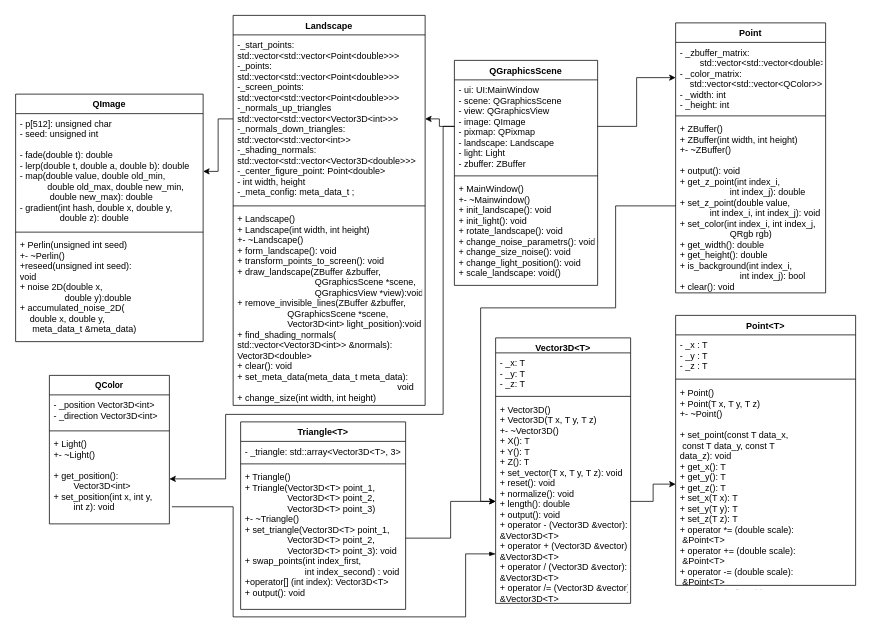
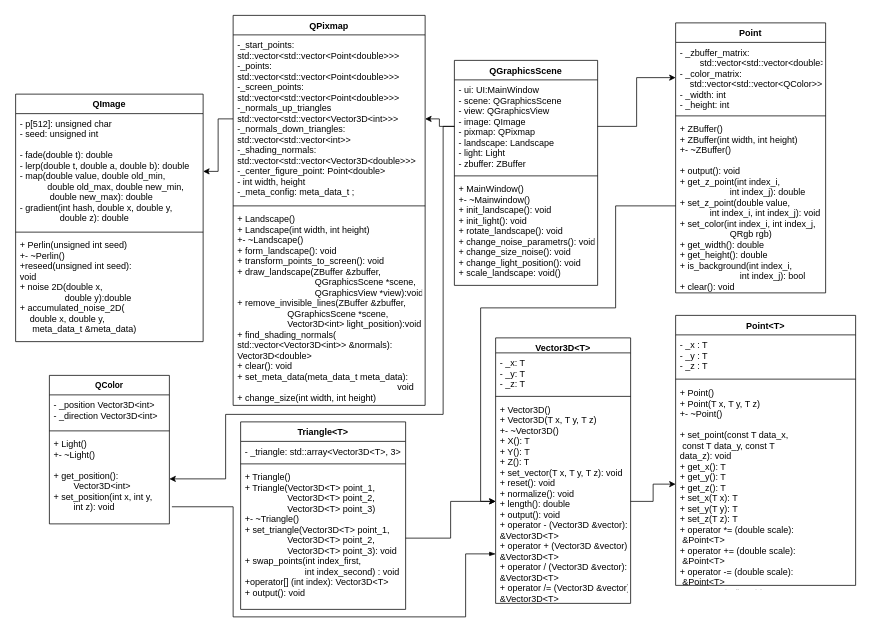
node "Landscape": label "Landscape" -> "QPixmap"
